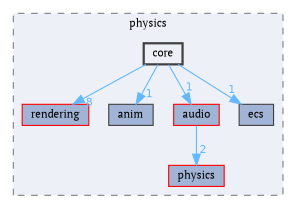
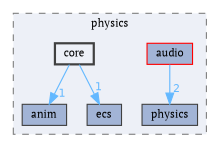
edge "core" -> "audio": removed
node "rendering": removed
node "physics": color red -> grey25
